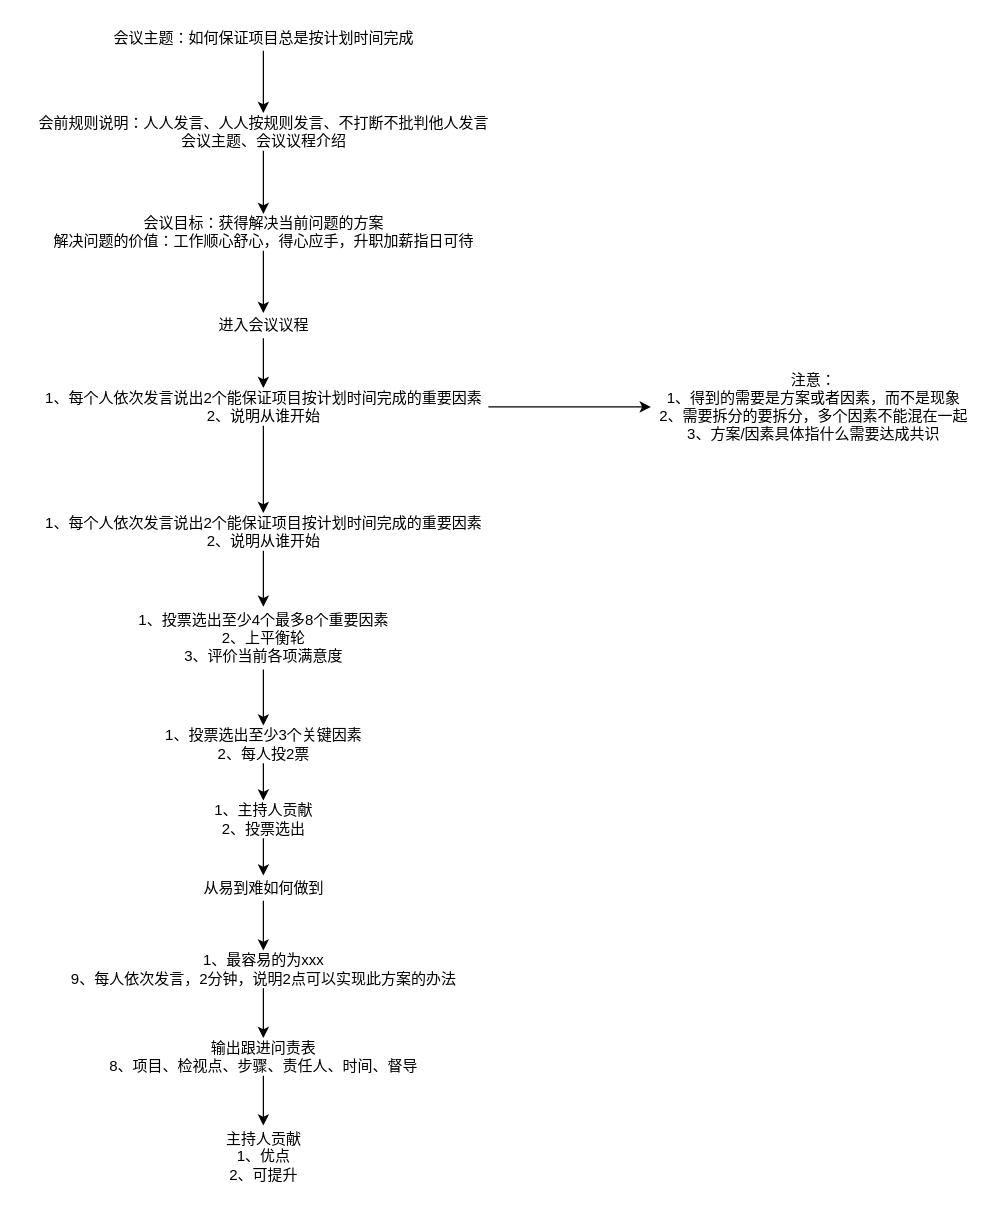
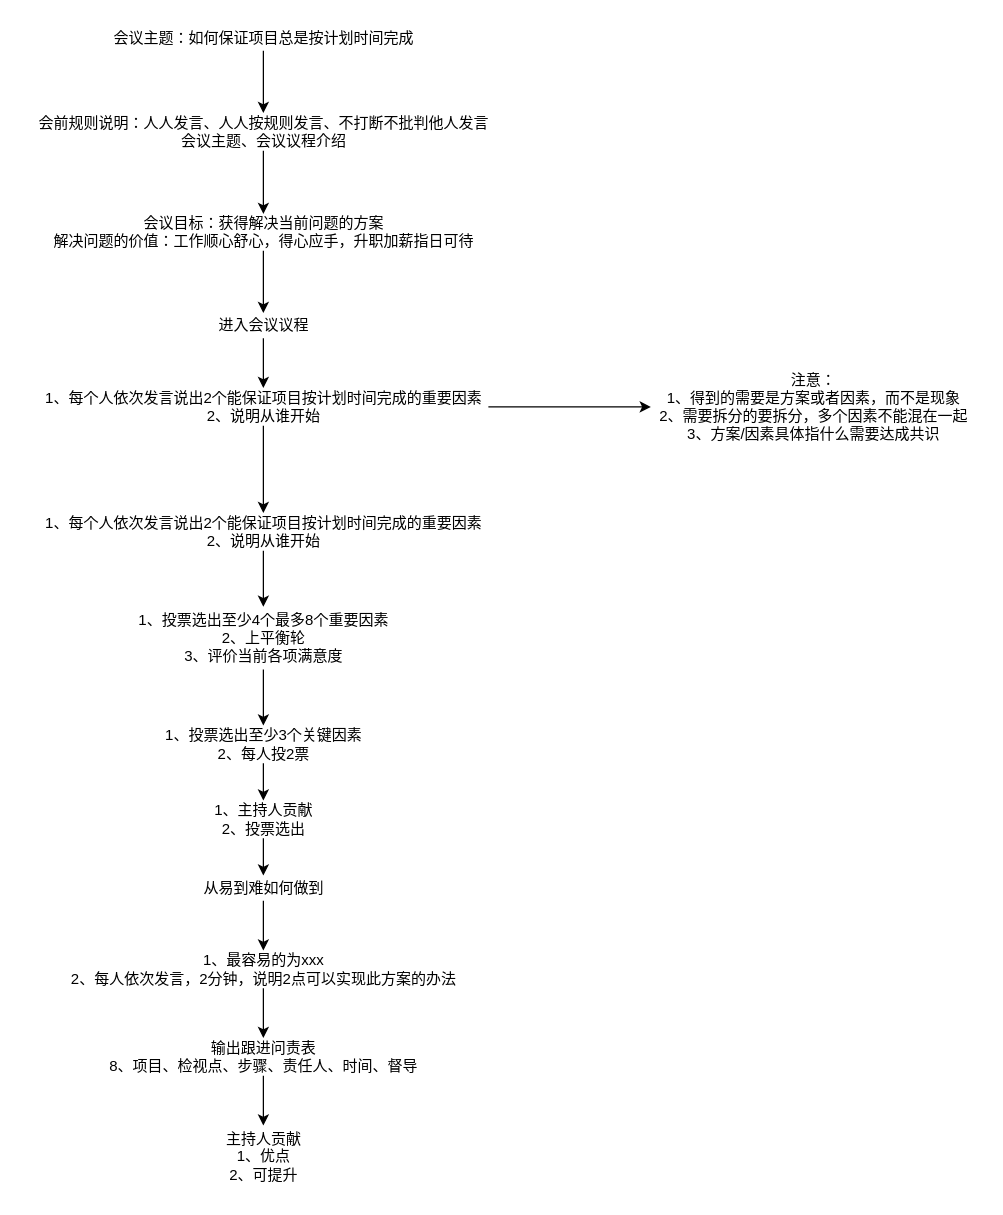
node "1、最容易的为xxx 9、每人依次发言，2分钟，说明2点可以实现此方案的办法": label "1、最容易的为xxx 9、每人依次发言，2分钟，说明2点可以实现此方案的办法" -> "1、最容易的为xxx 2、每人依次发言，2分钟，说明2点可以实现此方案的办法"
